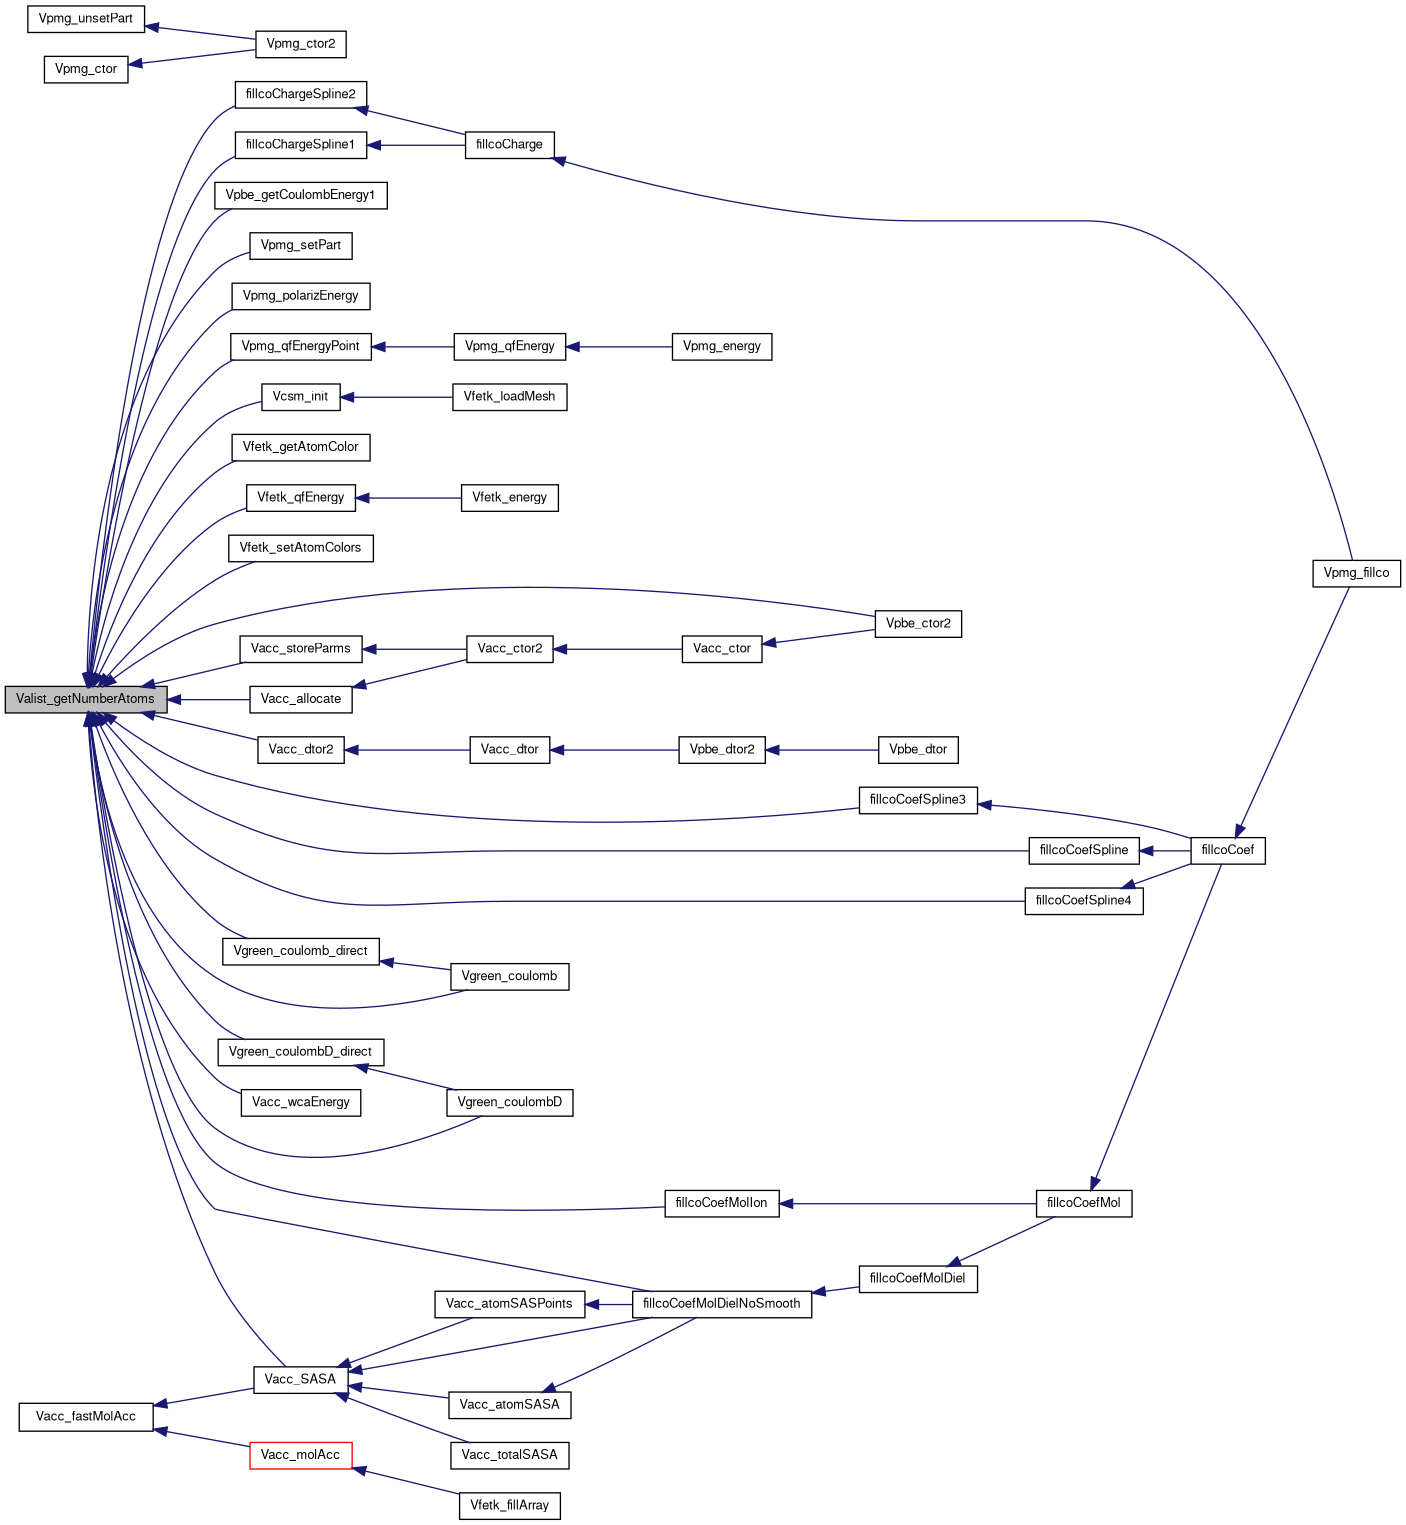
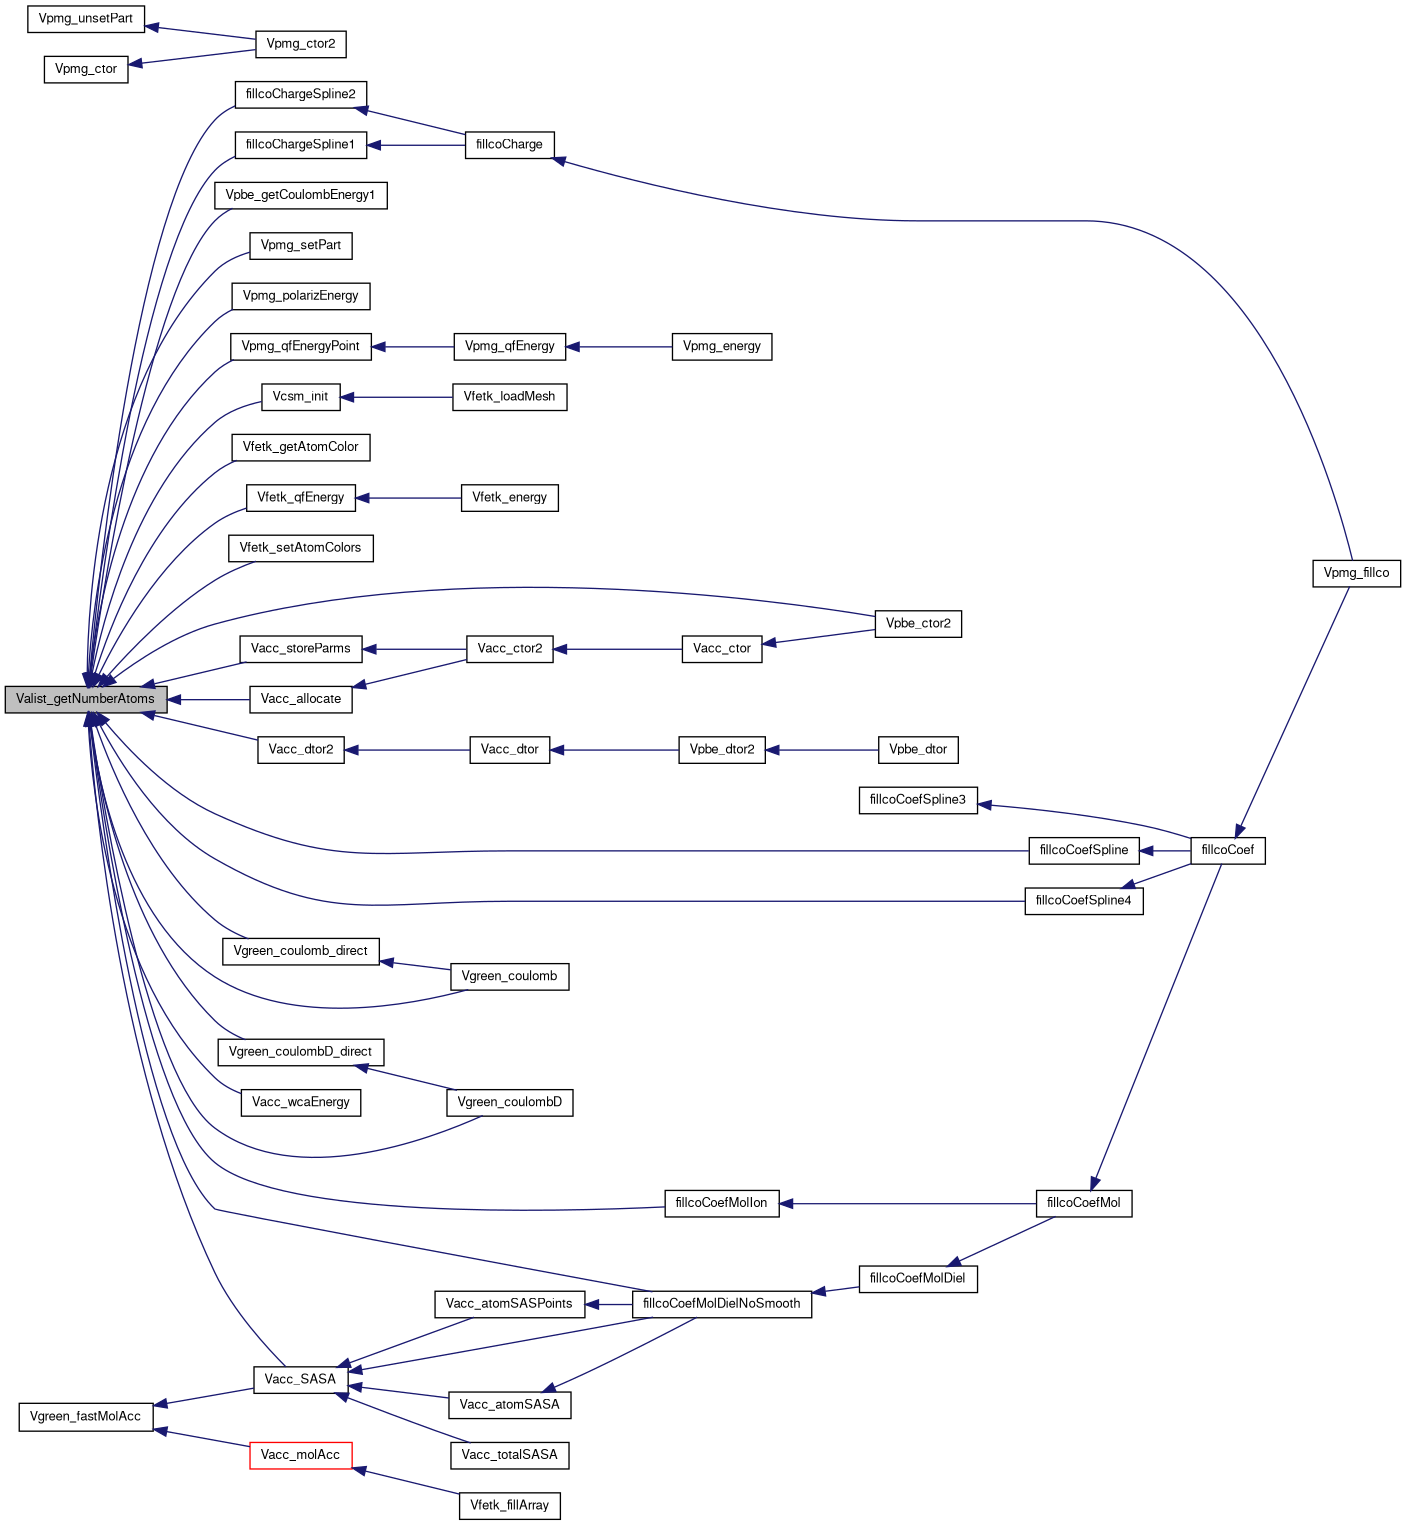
edge "fillcoCoefSpline3" -> "Valist_getNumberAtoms": removed
node "Vacc_fastMolAcc": label "Vacc_fastMolAcc" -> "Vgreen_fastMolAcc"
